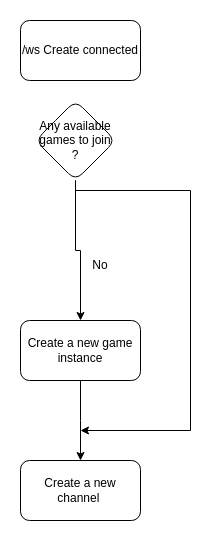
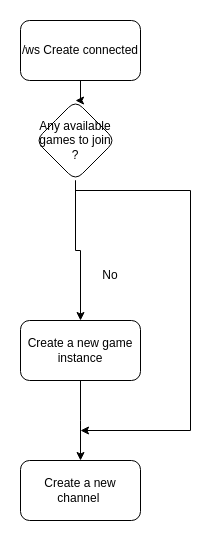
edge "/ws Create connected" -> "Any available games to join ?": added
node "No": moved (101, 266) -> (111, 276)
